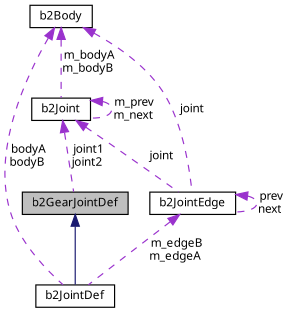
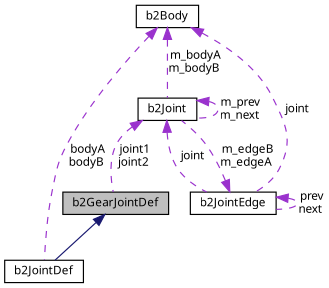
edge "b2JointDef" -> "b2JointEdge": now "b2Joint" -> "b2JointEdge"
